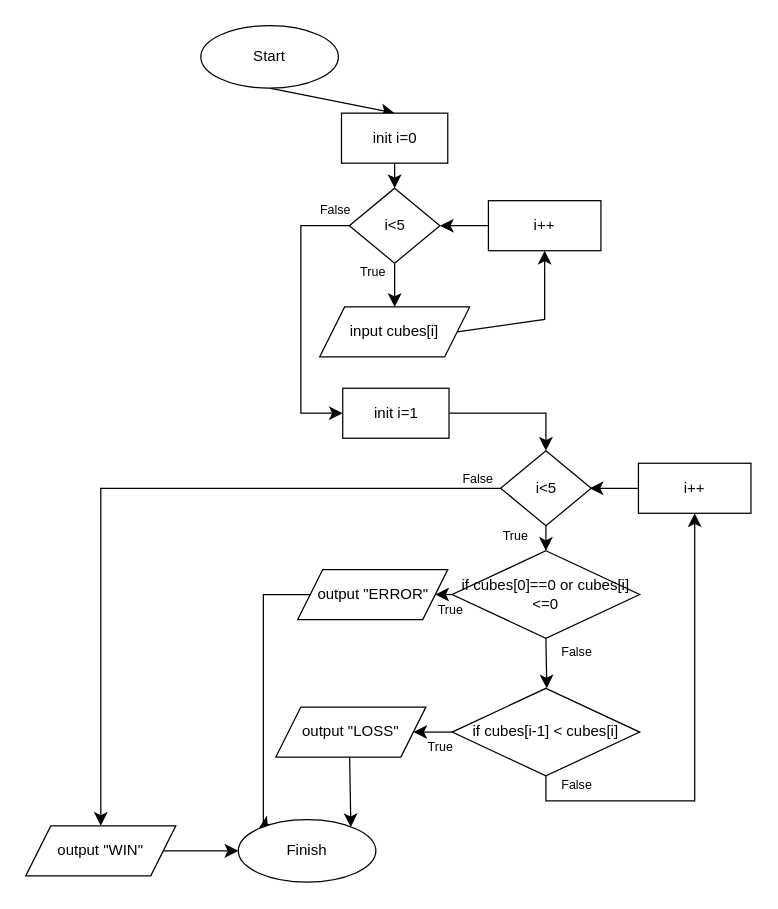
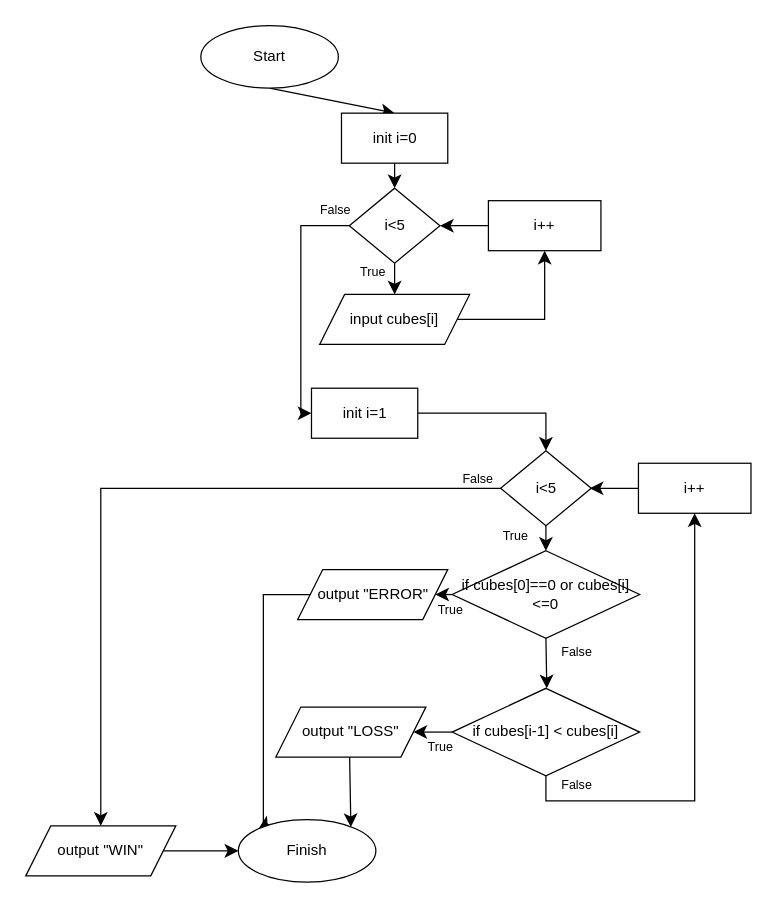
node "input cubes[i]": moved (394, 332) -> (394, 319)
node "init i=1": moved (396, 413) -> (364, 413)
